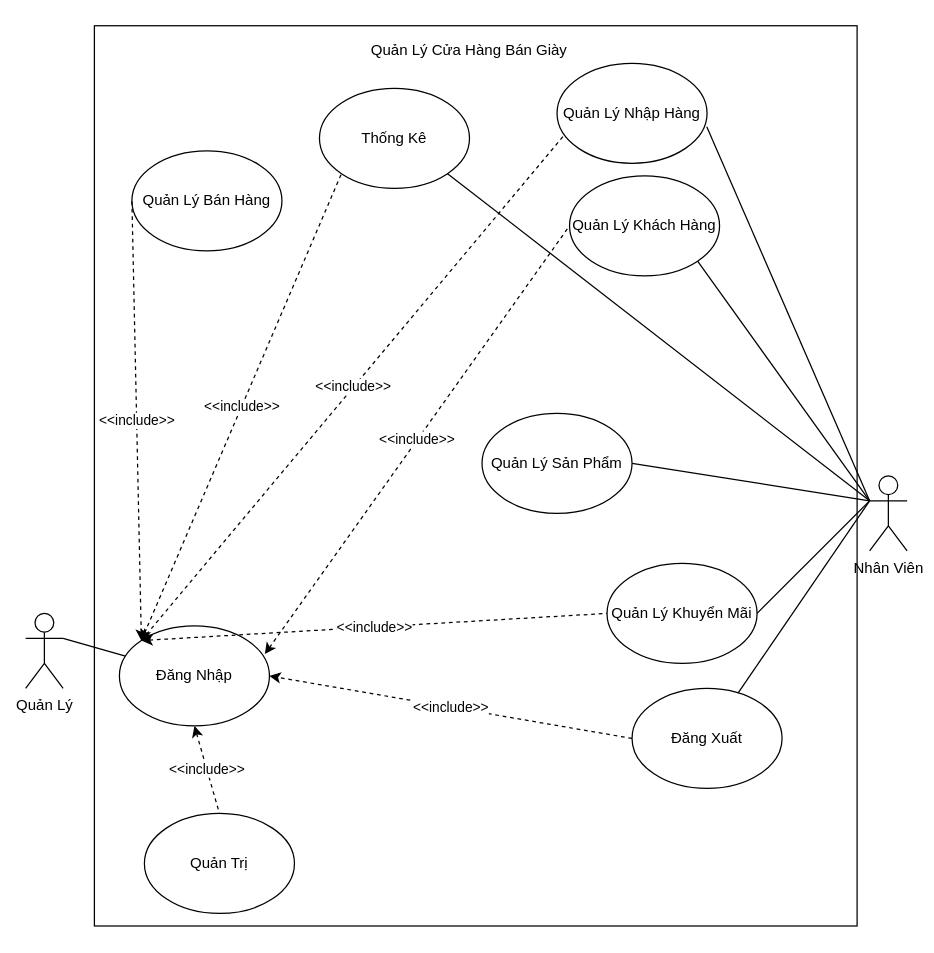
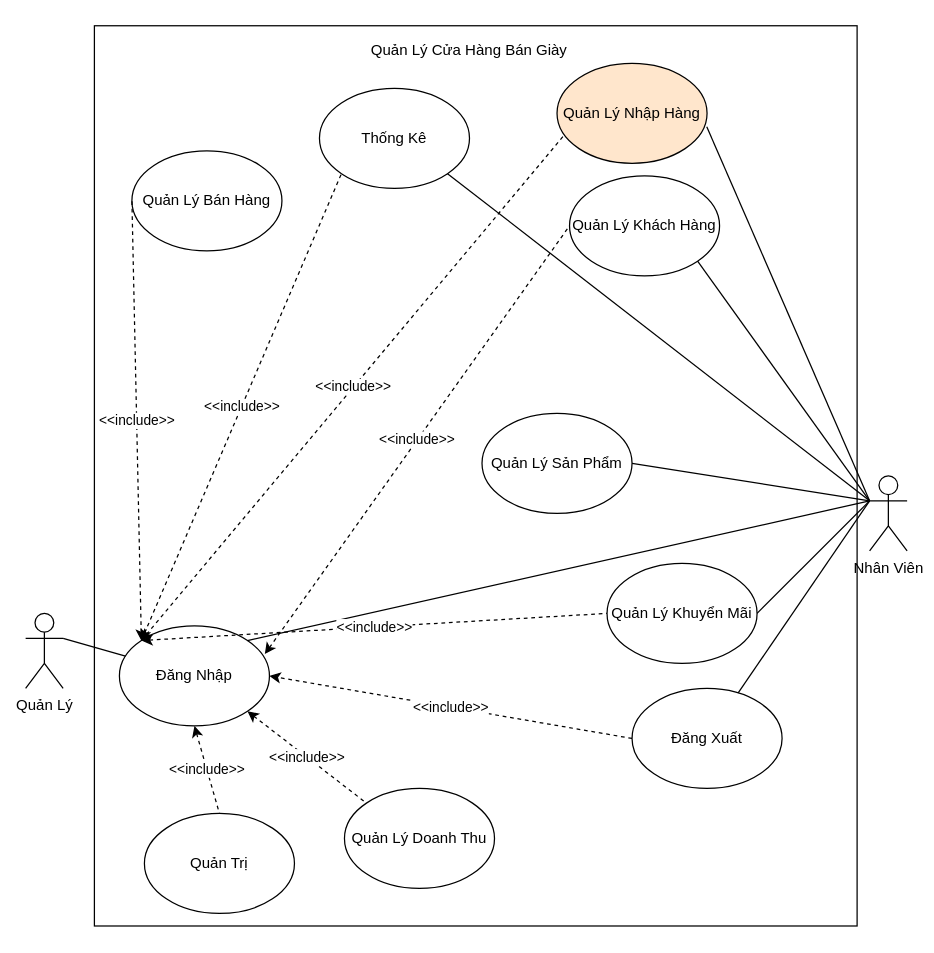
node "Quản Lý Nhập Hàng": fillcolor #ffffff -> #ffe6cc
edge "Nhân Viên" -- "Đăng Nhập": added
edge "Quản Lý Doanh Thu" -> "Đăng Nhập": added, label "<<include>>"
node "Quản Lý Doanh Thu": added
